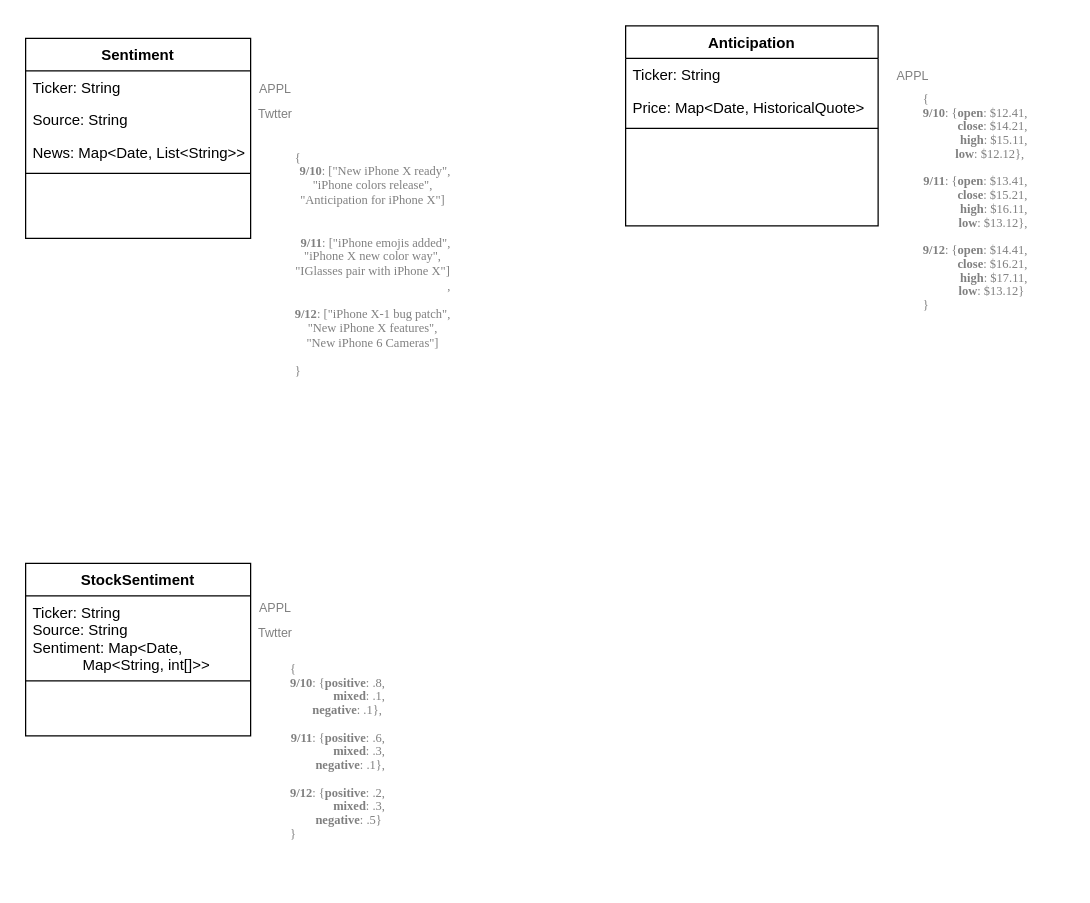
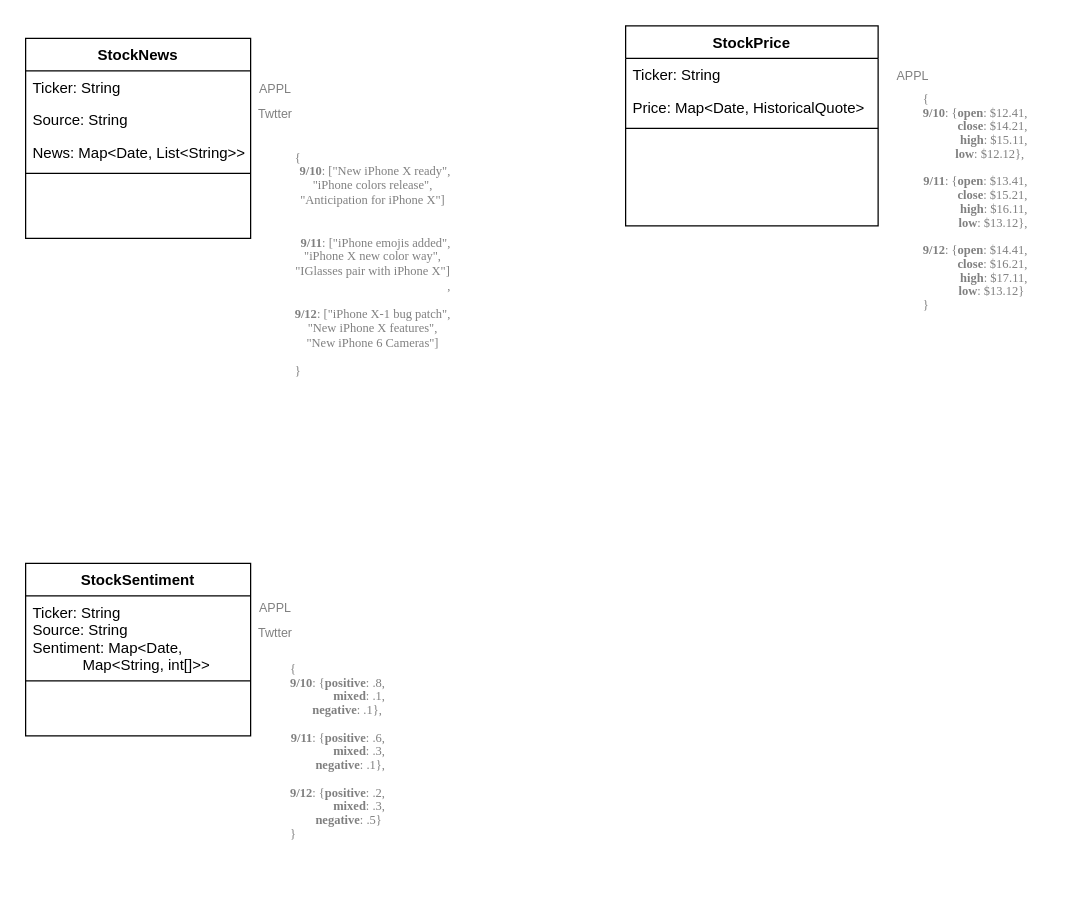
node "Anticipation": label "Anticipation" -> "StockPrice"
node "Sentiment": label "Sentiment" -> "StockNews"
